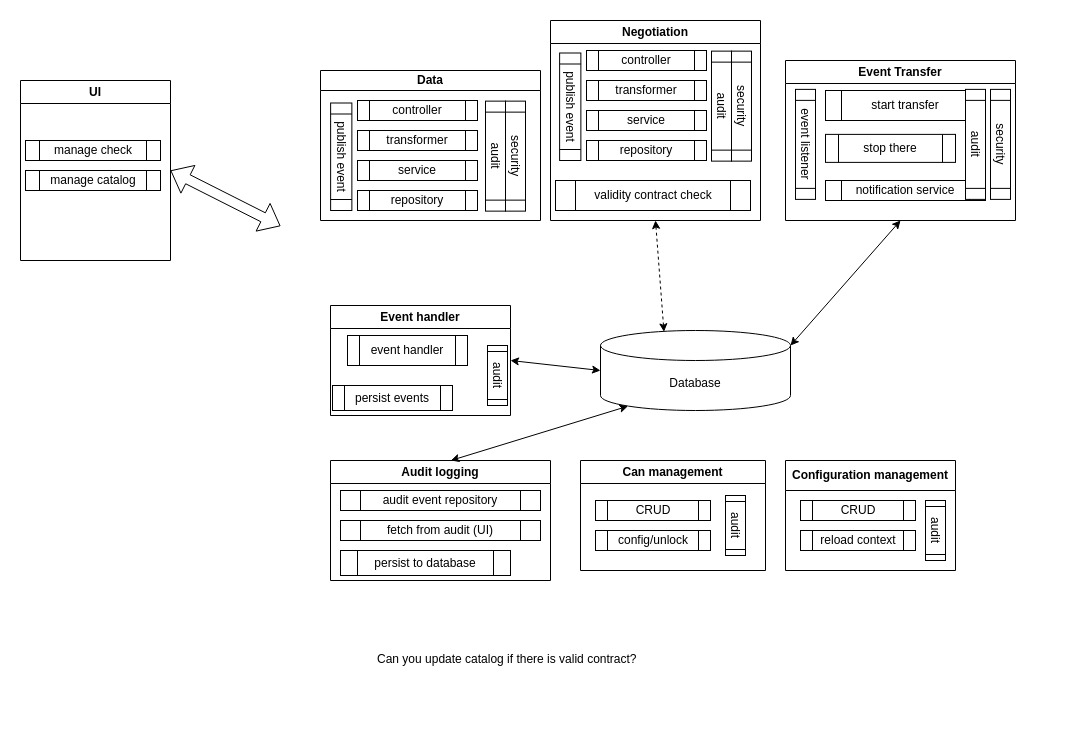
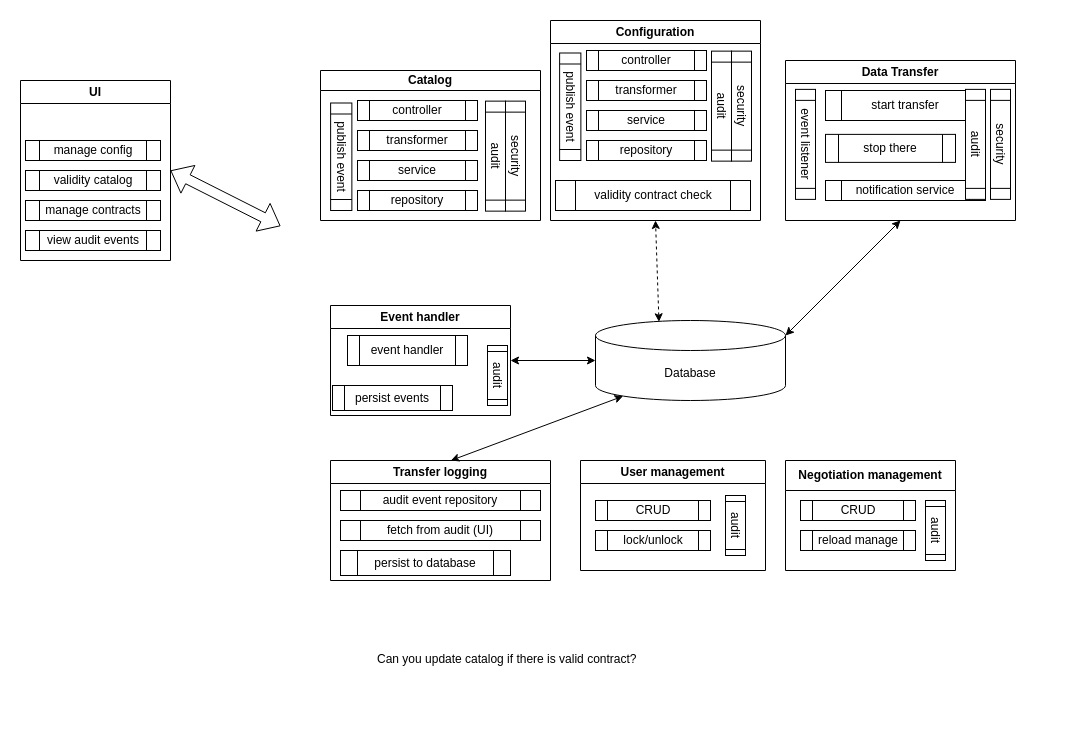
node "Negotiation": label "Negotiation" -> "Configuration"
node "Event Transfer": label "Event Transfer" -> "Data Transfer"
node "Data": label "Data" -> "Catalog"
node "manage check": label "manage check" -> "manage config"
node "manage catalog": label "manage catalog" -> "validity catalog"
node "manage contracts": added
node "view audit events": added
node "Database": moved (696, 371) -> (691, 361)
node "Audit logging": label "Audit logging" -> "Transfer logging"
node "Can management": label "Can management" -> "User management"
node "Configuration management": label "Configuration management" -> "Negotiation management"
node "config/unlock": label "config/unlock" -> "lock/unlock"
node "reload context": label "reload context" -> "reload manage"
